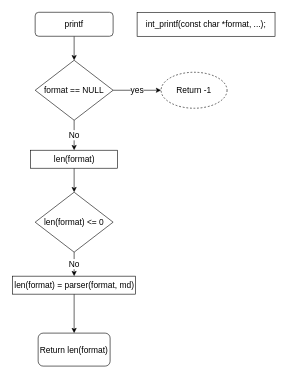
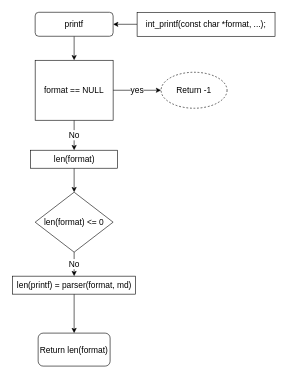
edge "int_printf(const char *format, ...);" -> "printf": added
node "format == NULL": shape diamond -> rectangle
node "len(format) = parser(format, md)": label "len(format) = parser(format, md)" -> "len(printf) = parser(format, md)"
